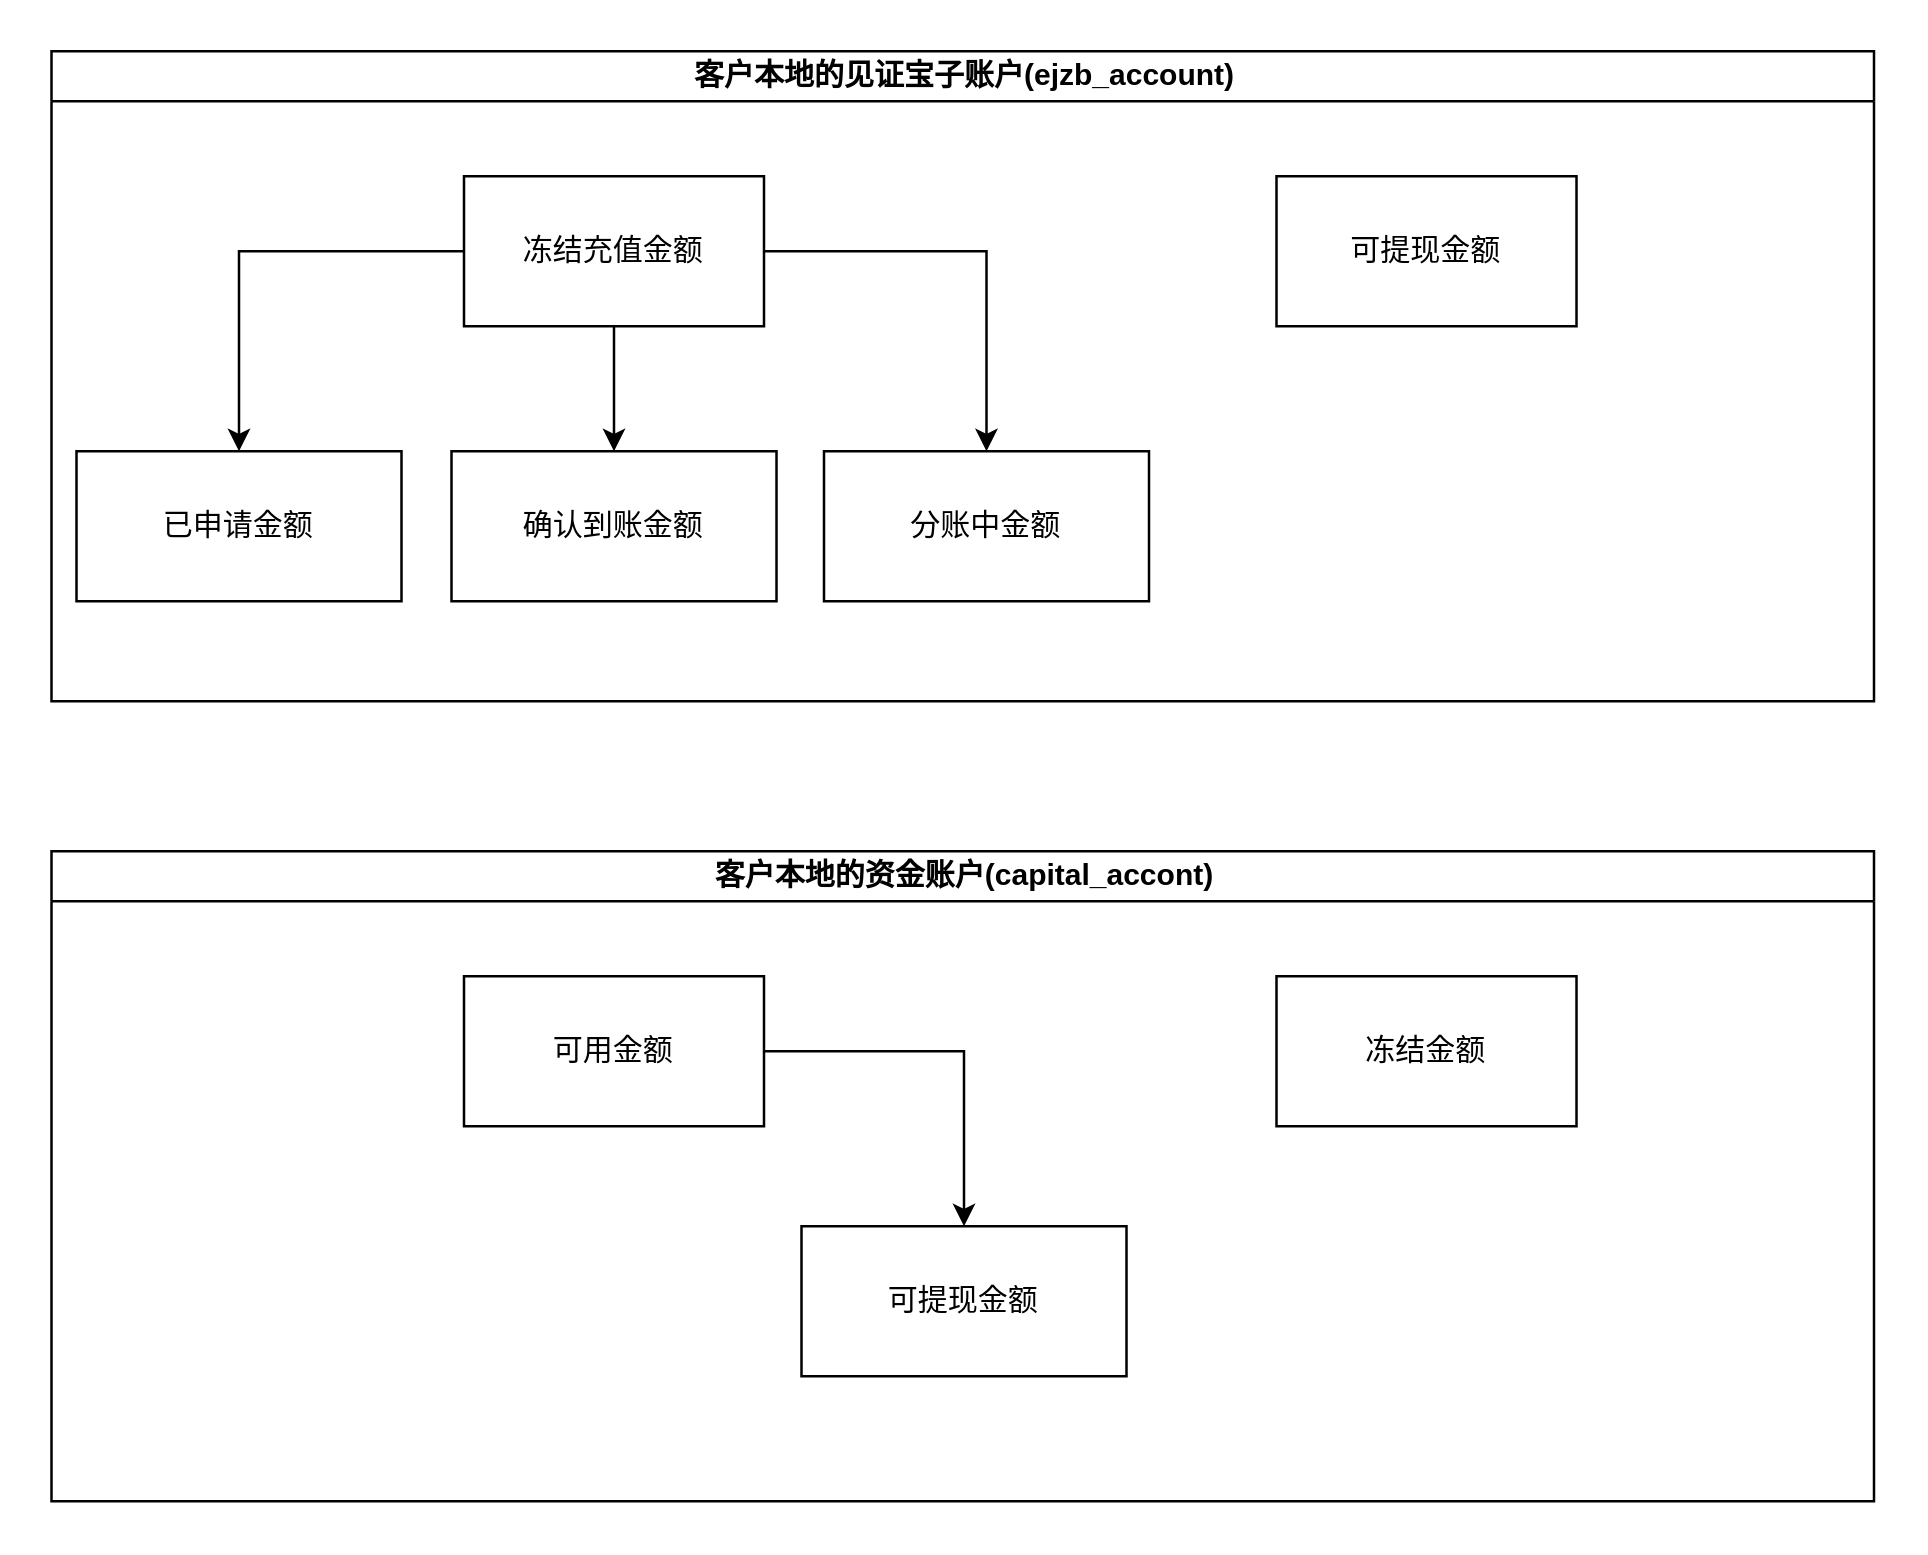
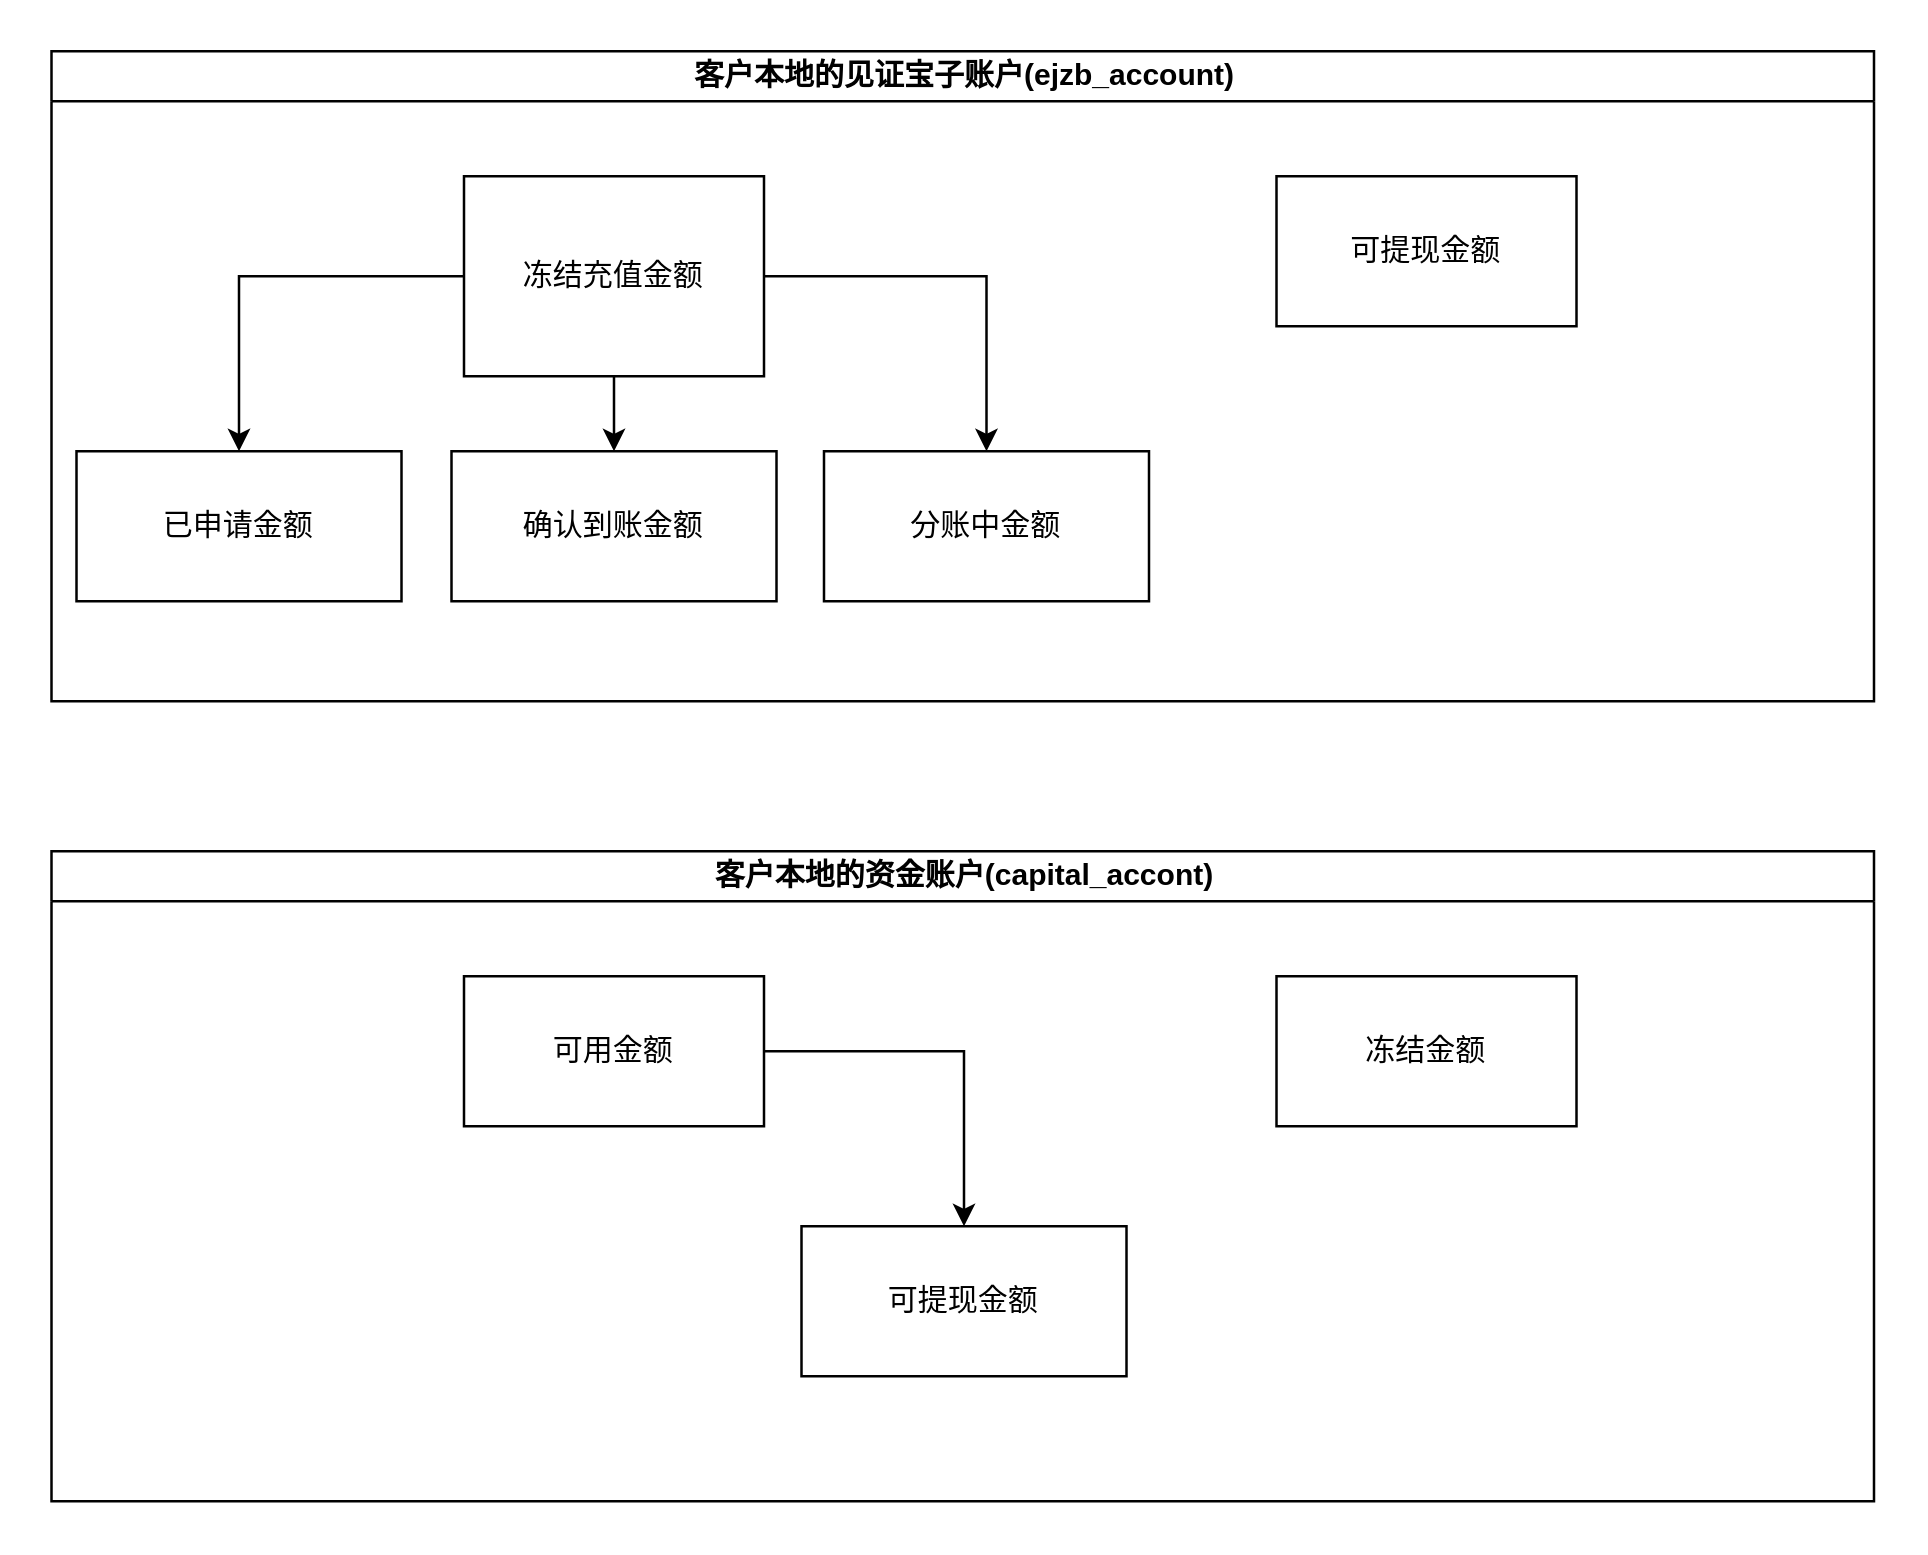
node "冻结充值金额": size 300x150 -> 300x200
